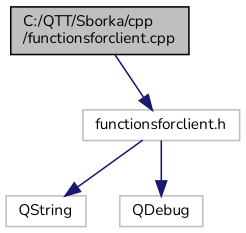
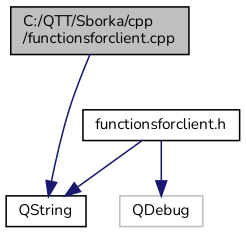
edge "C:/QTT/Sborka/cpp /functionsforclient.cpp" -> "functionsforclient.h": now "C:/QTT/Sborka/cpp /functionsforclient.cpp" -> "QString"
node "functionsforclient.h": color grey75 -> black
node "QString": color grey75 -> black
